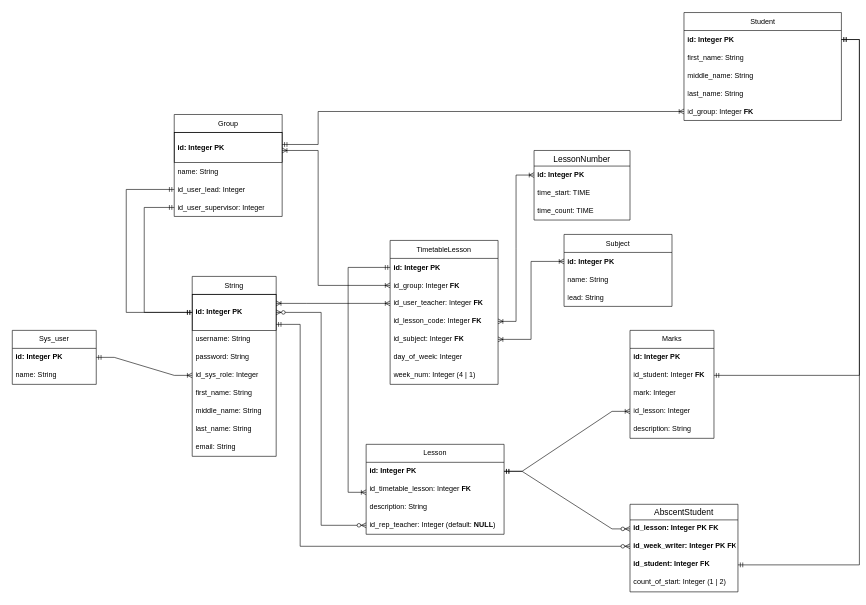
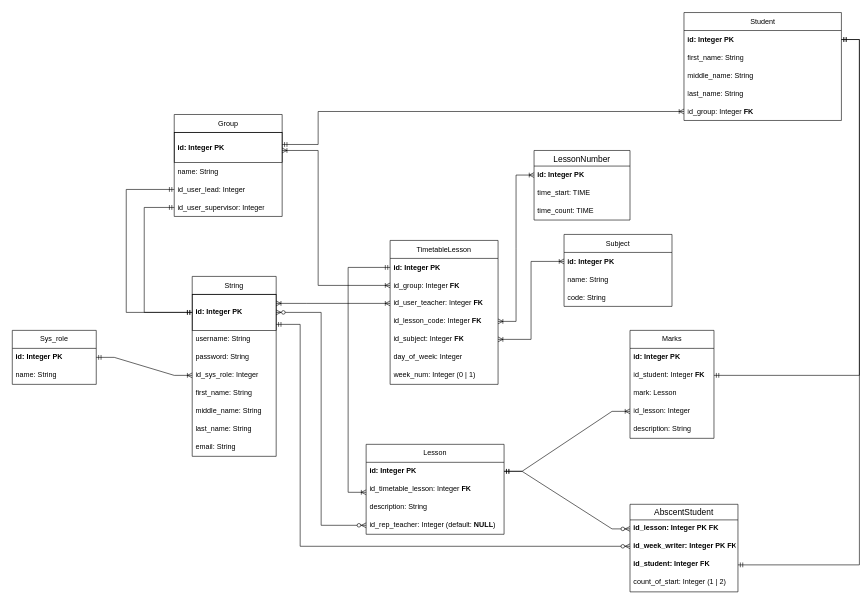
node "lead: String": label "lead: String" -> "code: String"
node "Sys_user": label "Sys_user" -> "Sys_role"
node "week_num: Integer (4 | 1)": label "week_num: Integer (4 | 1)" -> "week_num: Integer (0 | 1)"
node "mark: Integer": label "mark: Integer" -> "mark: Lesson"
